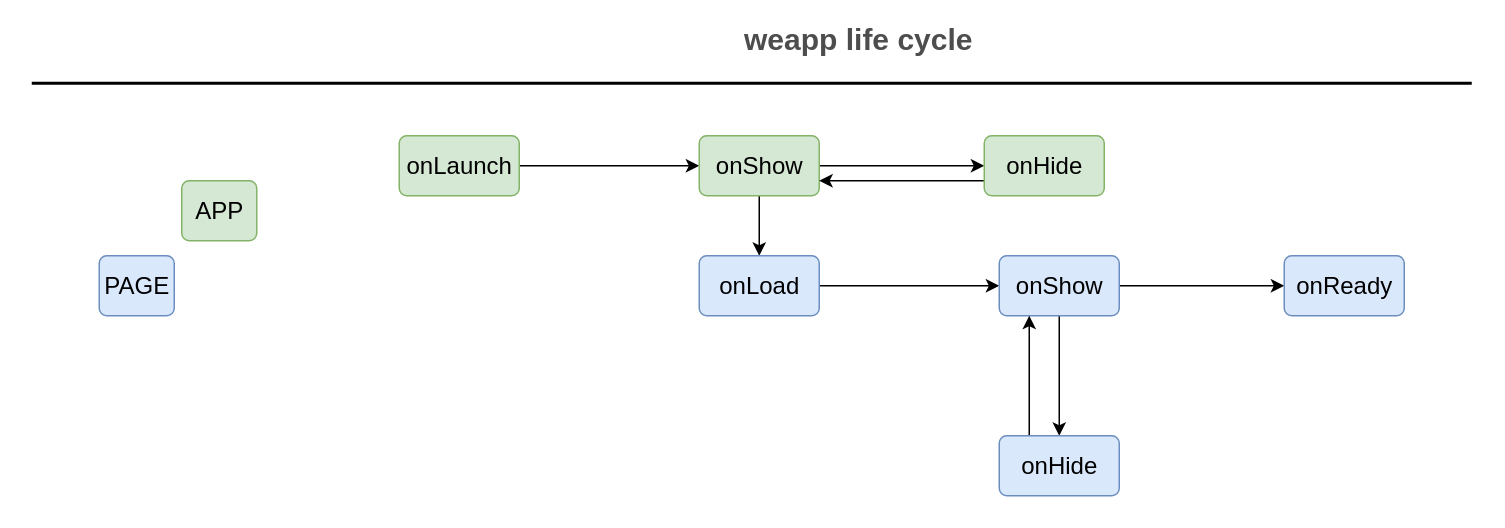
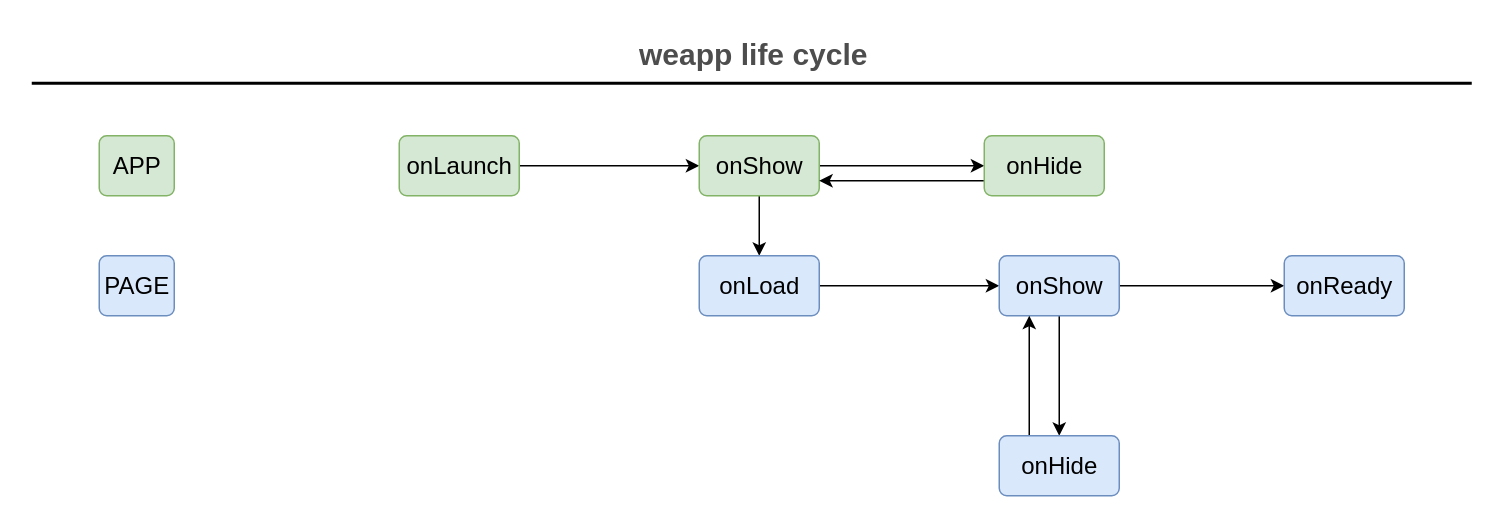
node "weapp life cycle": moved (858, 38) -> (753, 53)
node "APP": moved (219, 211) -> (137, 166)
